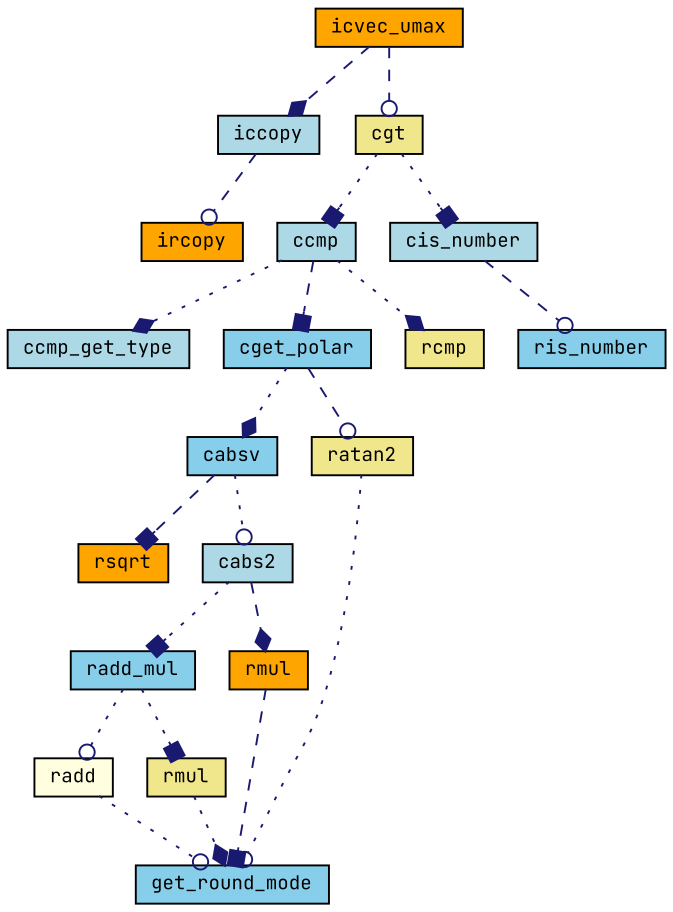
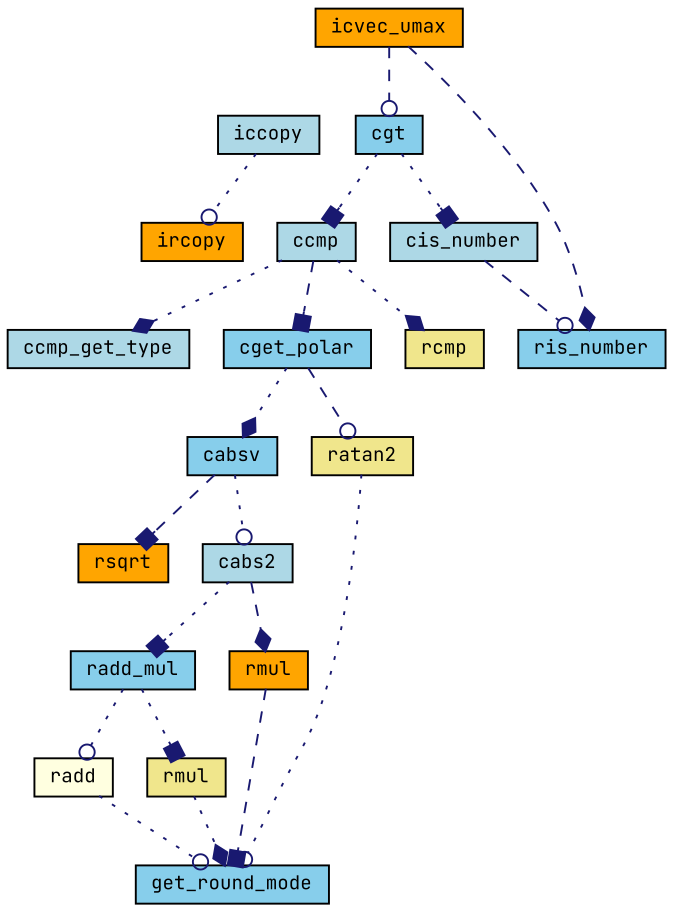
edge "icvec_umax" -> "iccopy": now "icvec_umax" -> "ris_number"
node "cgt": fillcolor khaki -> skyblue
edge "iccopy" -> "ircopy": style dashed -> dotted
